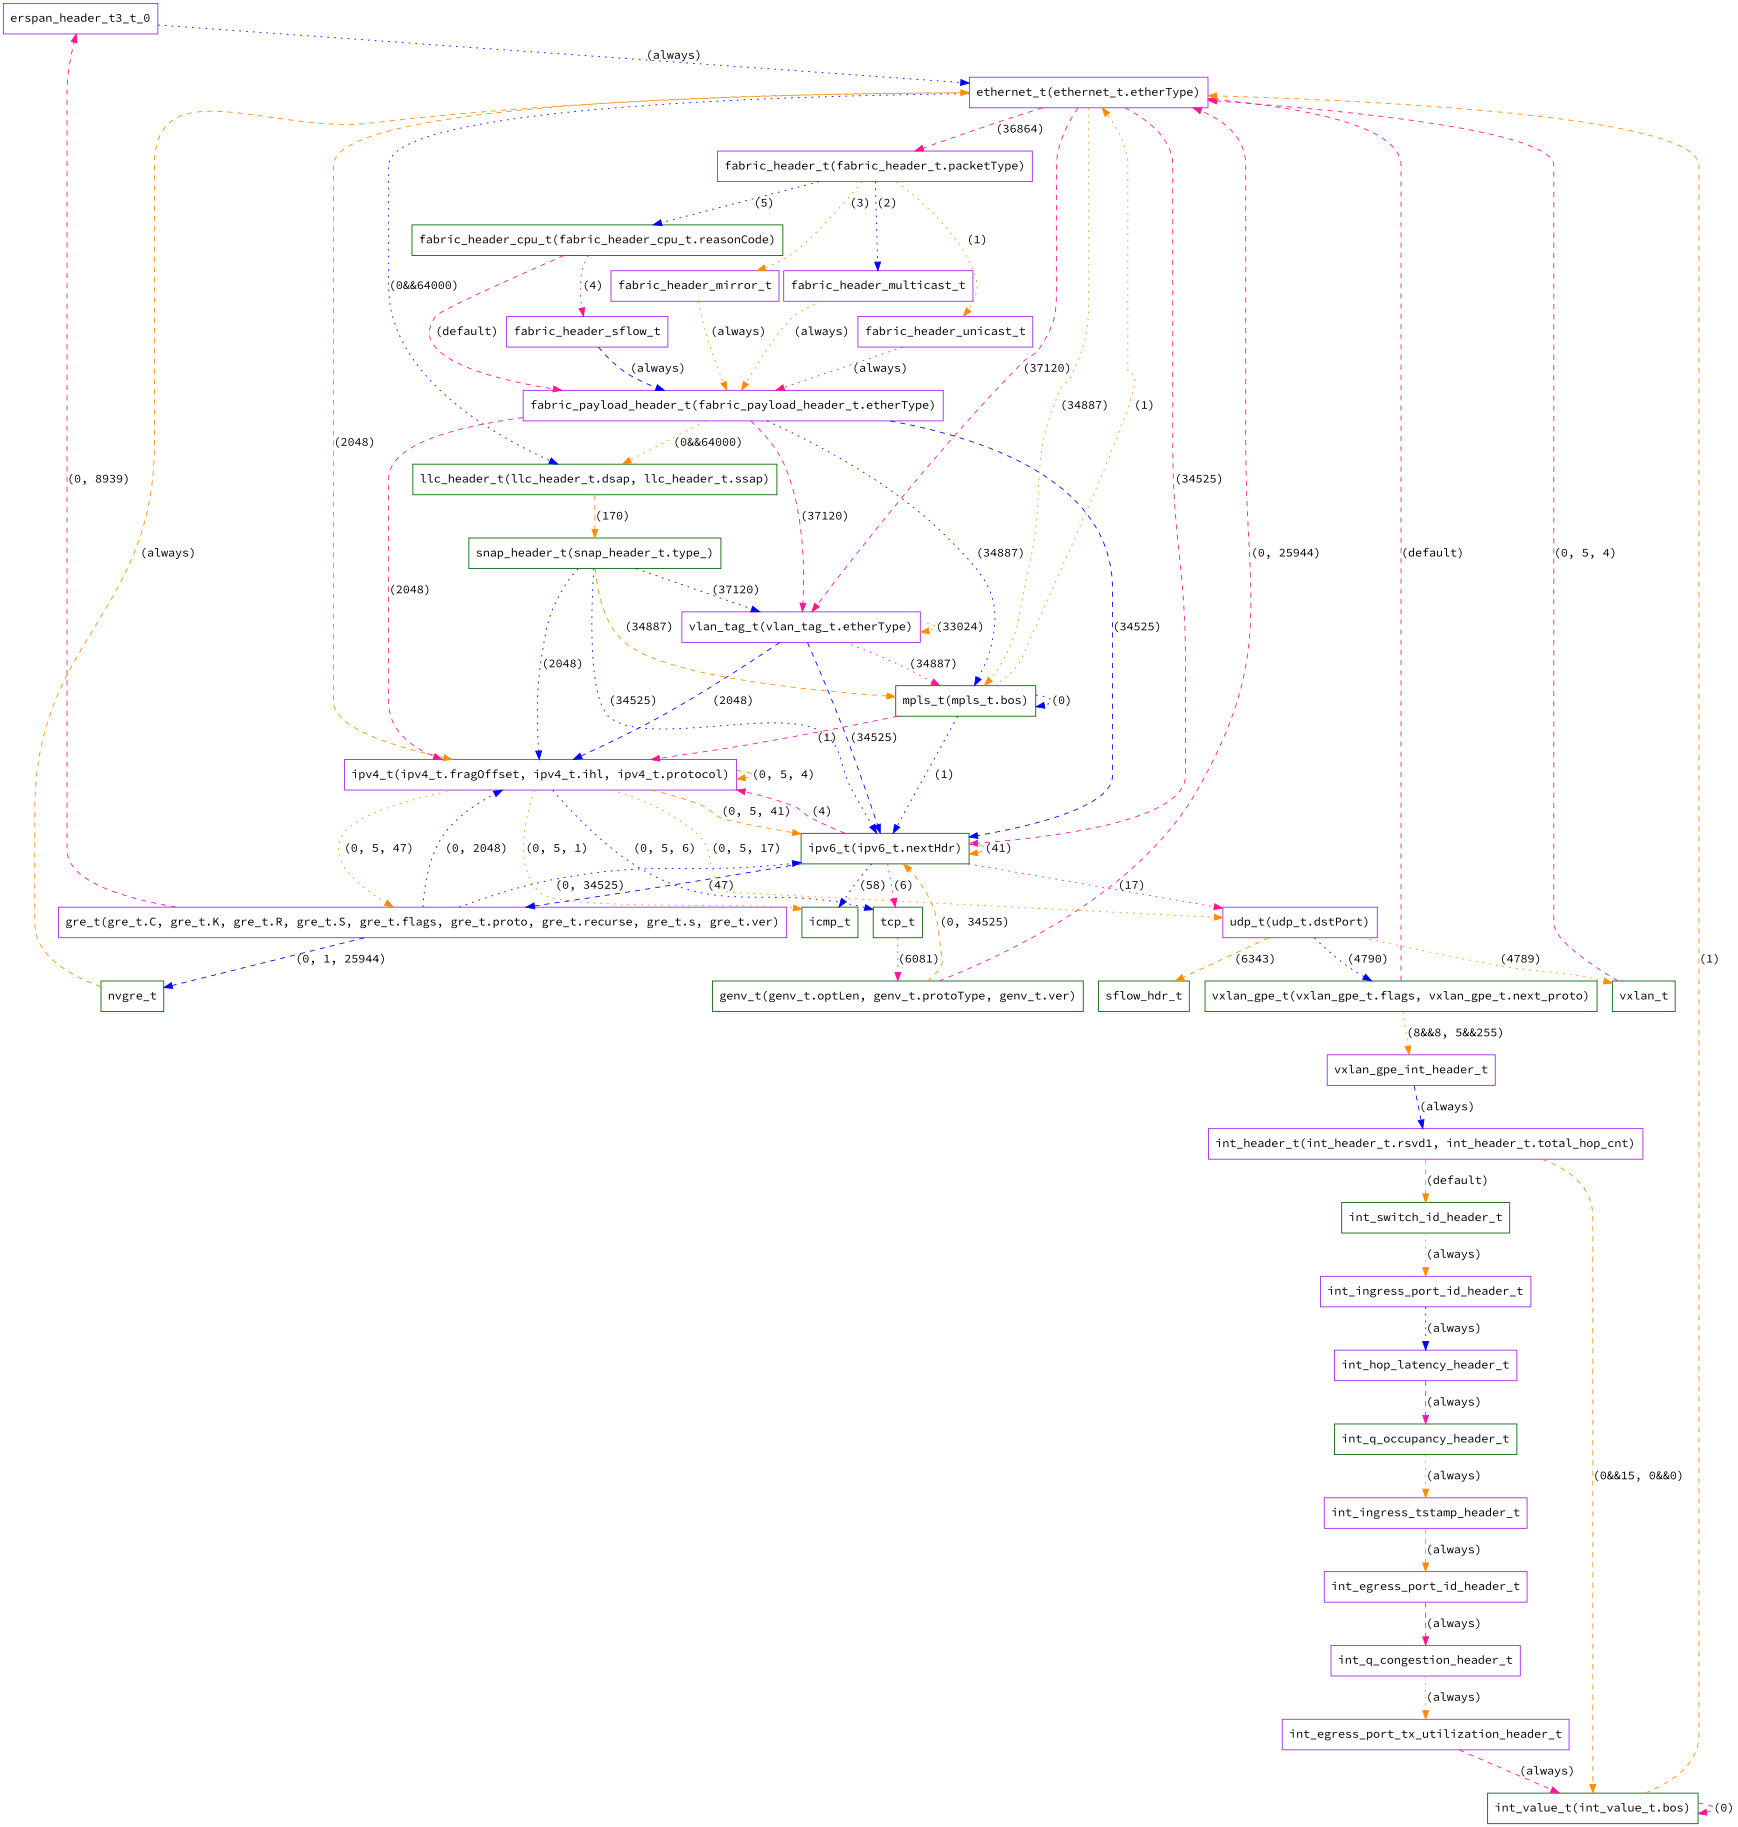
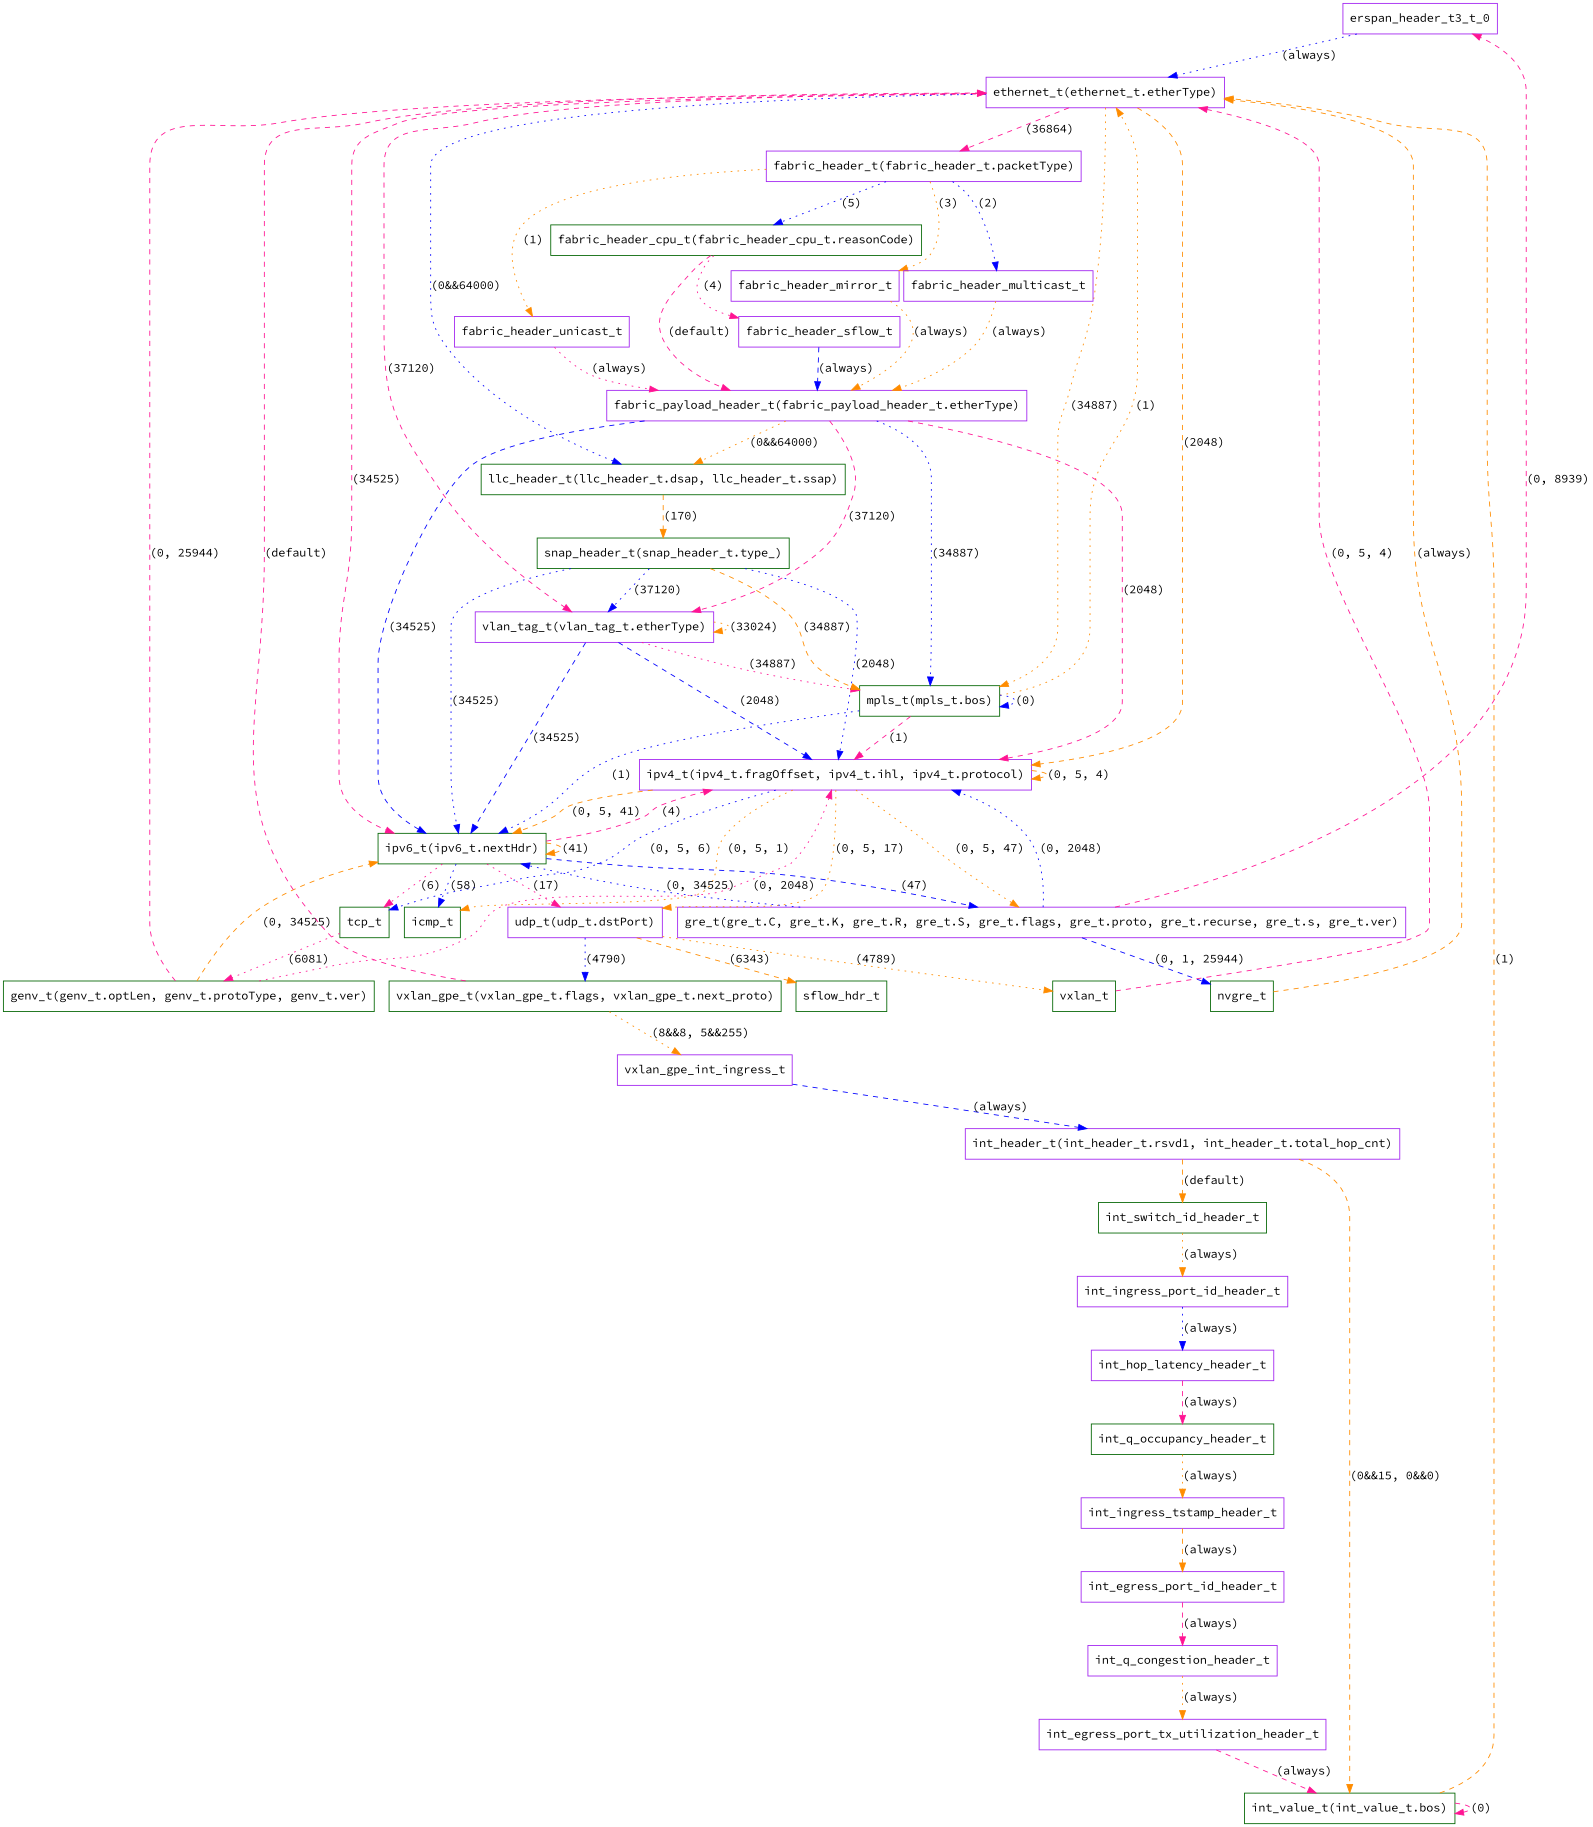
edge "genv_t(genv_t.optLen, genv_t.protoType, genv_t.ver)" -> "ipv4_t(ipv4_t.fragOffset, ipv4_t.ihl, ipv4_t.protocol)": added, label "(0, 2048)"
node "vxlan_gpe_int_header_t": label "vxlan_gpe_int_header_t" -> "vxlan_gpe_int_ingress_t"
